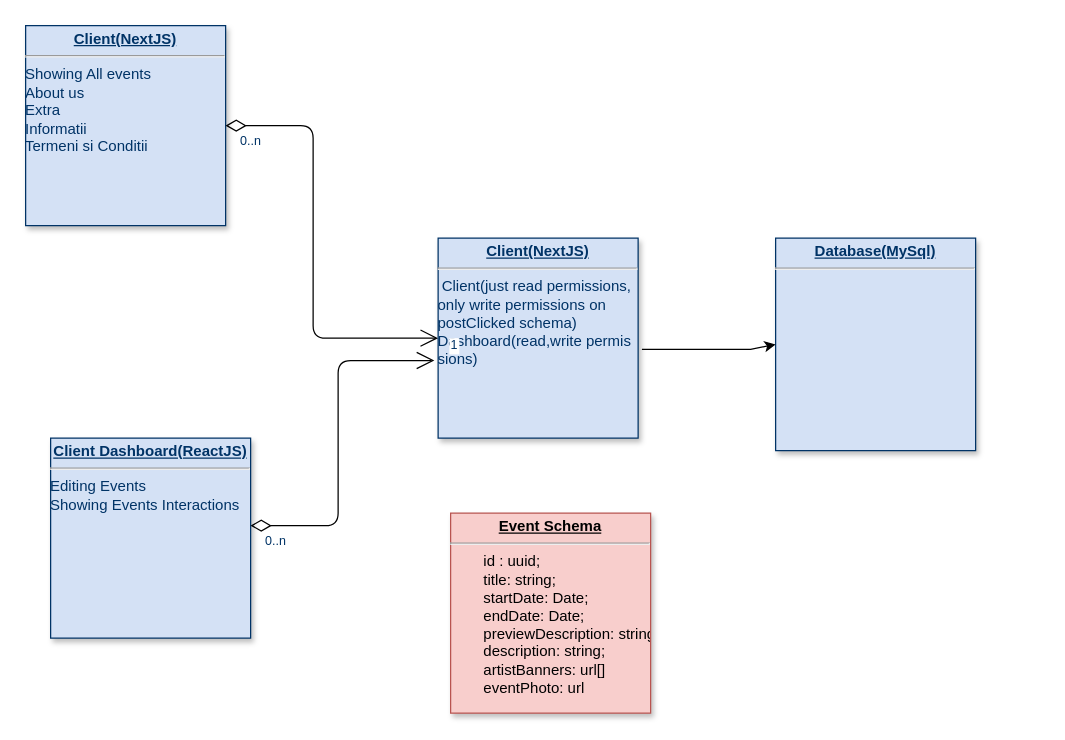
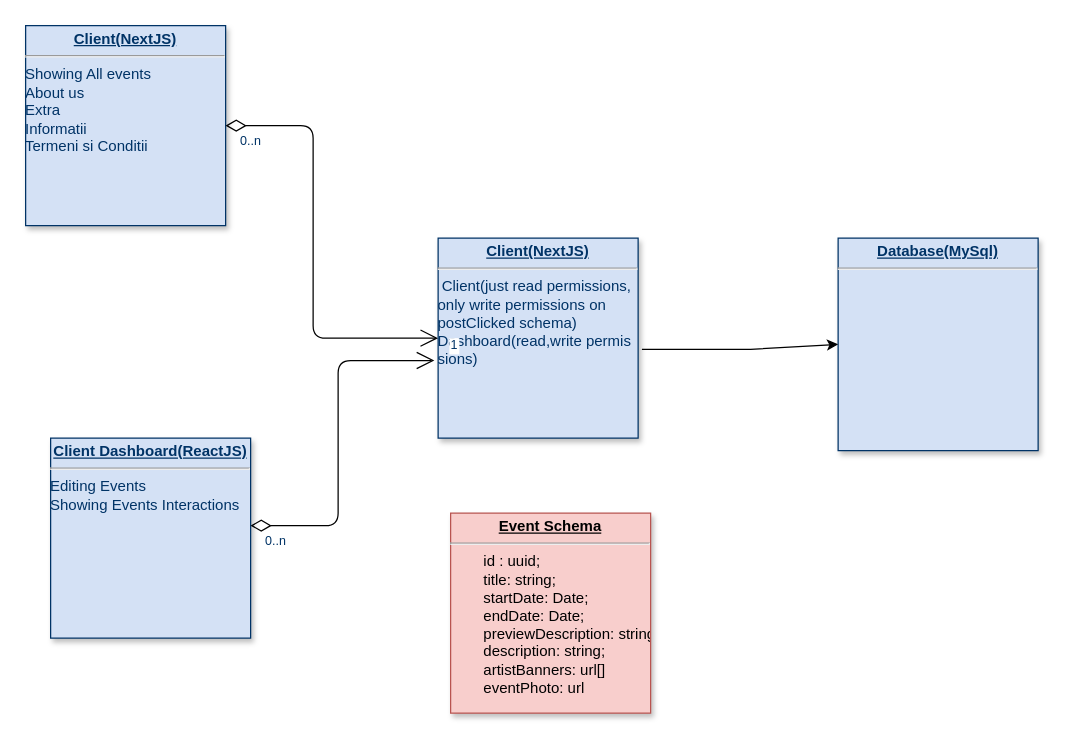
node "Database(MySql)": moved (876, 344) -> (938, 344)
